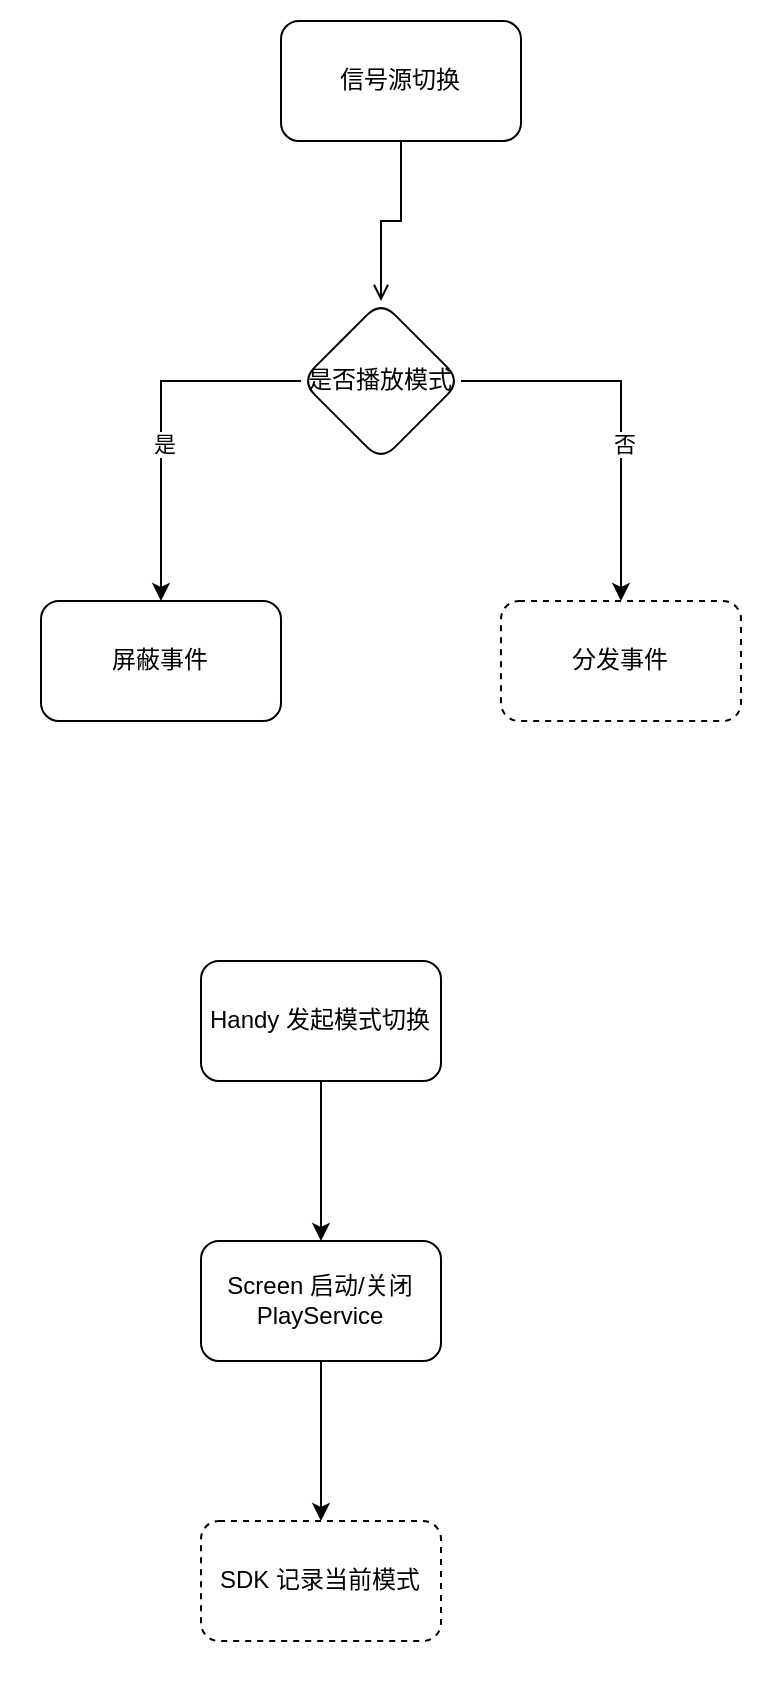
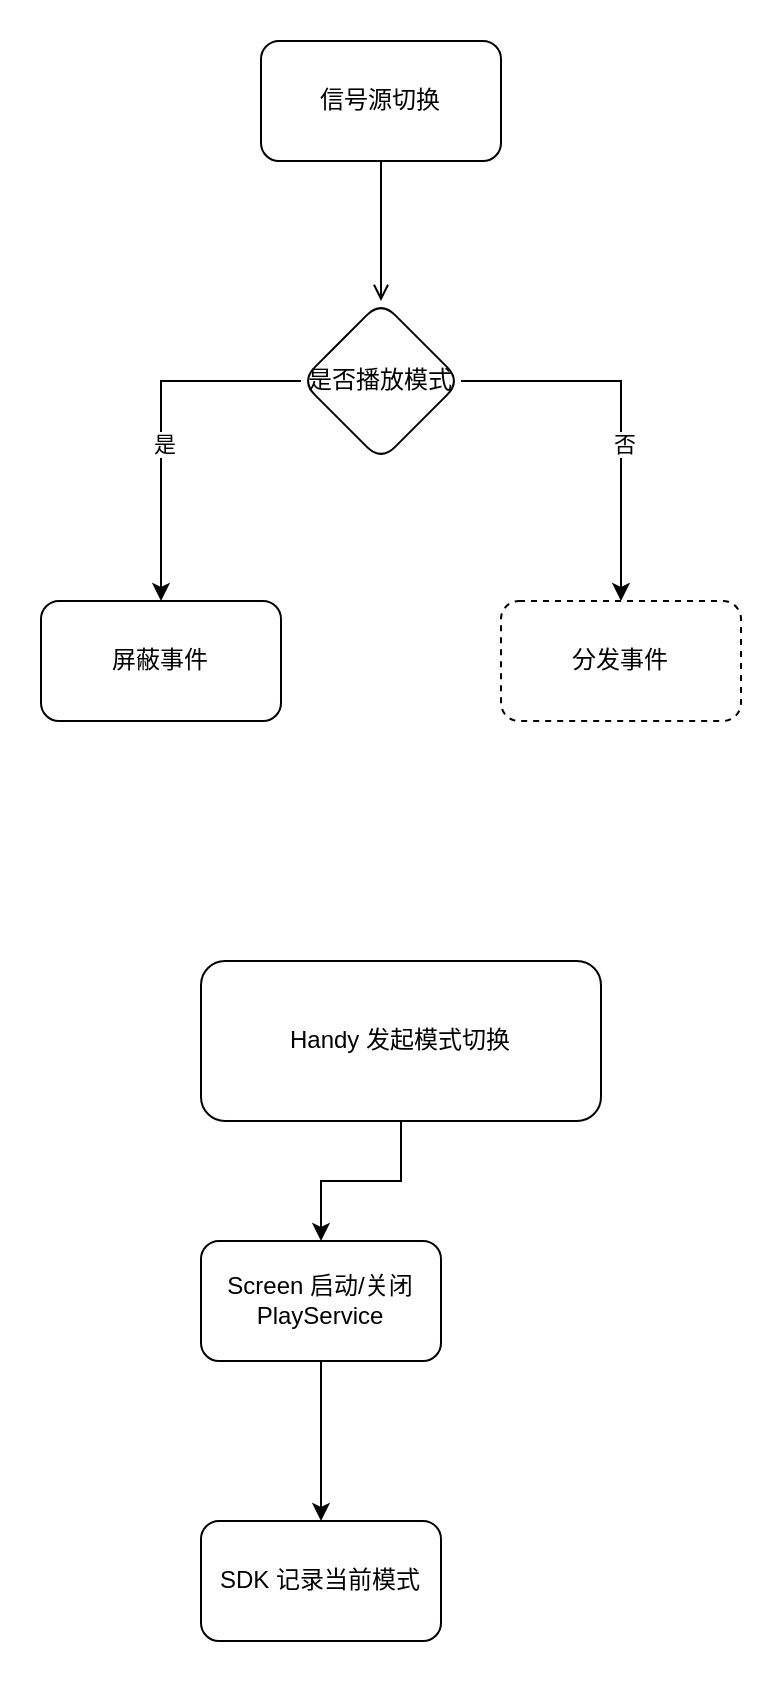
node "信号源切换": moved (401, 81) -> (381, 101)
node "Handy 发起模式切换": size 240x120 -> 400x160
node "SDK 记录当前模式": style dashed -> solid
